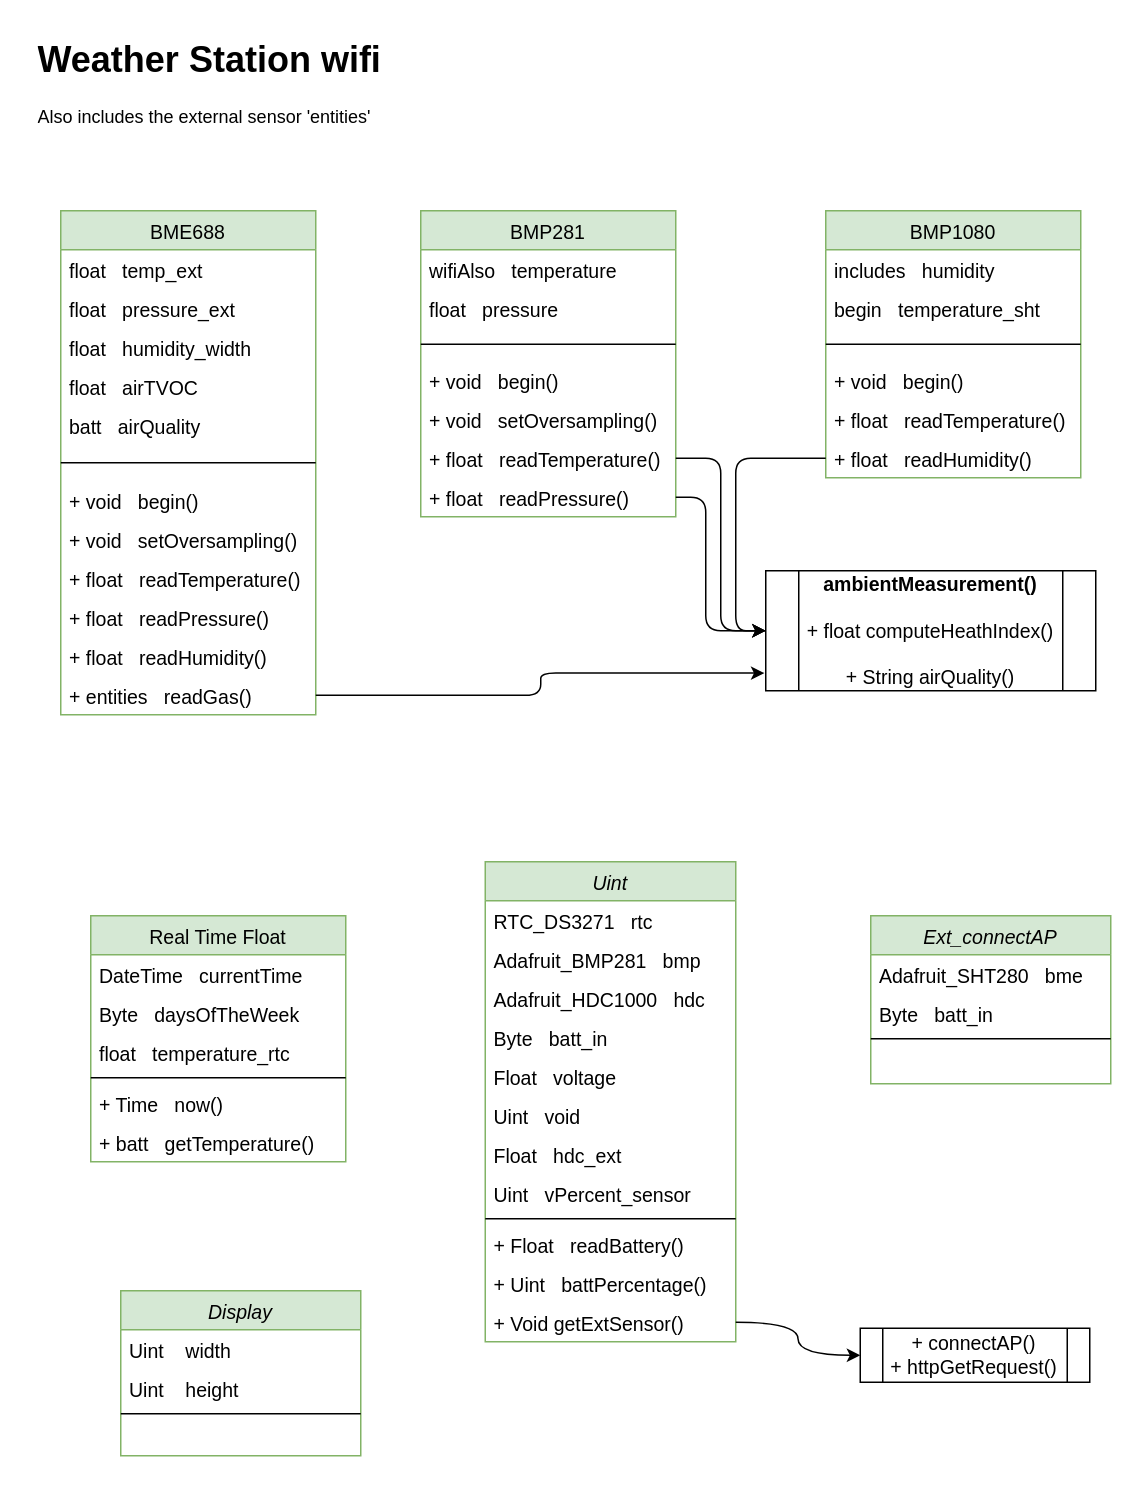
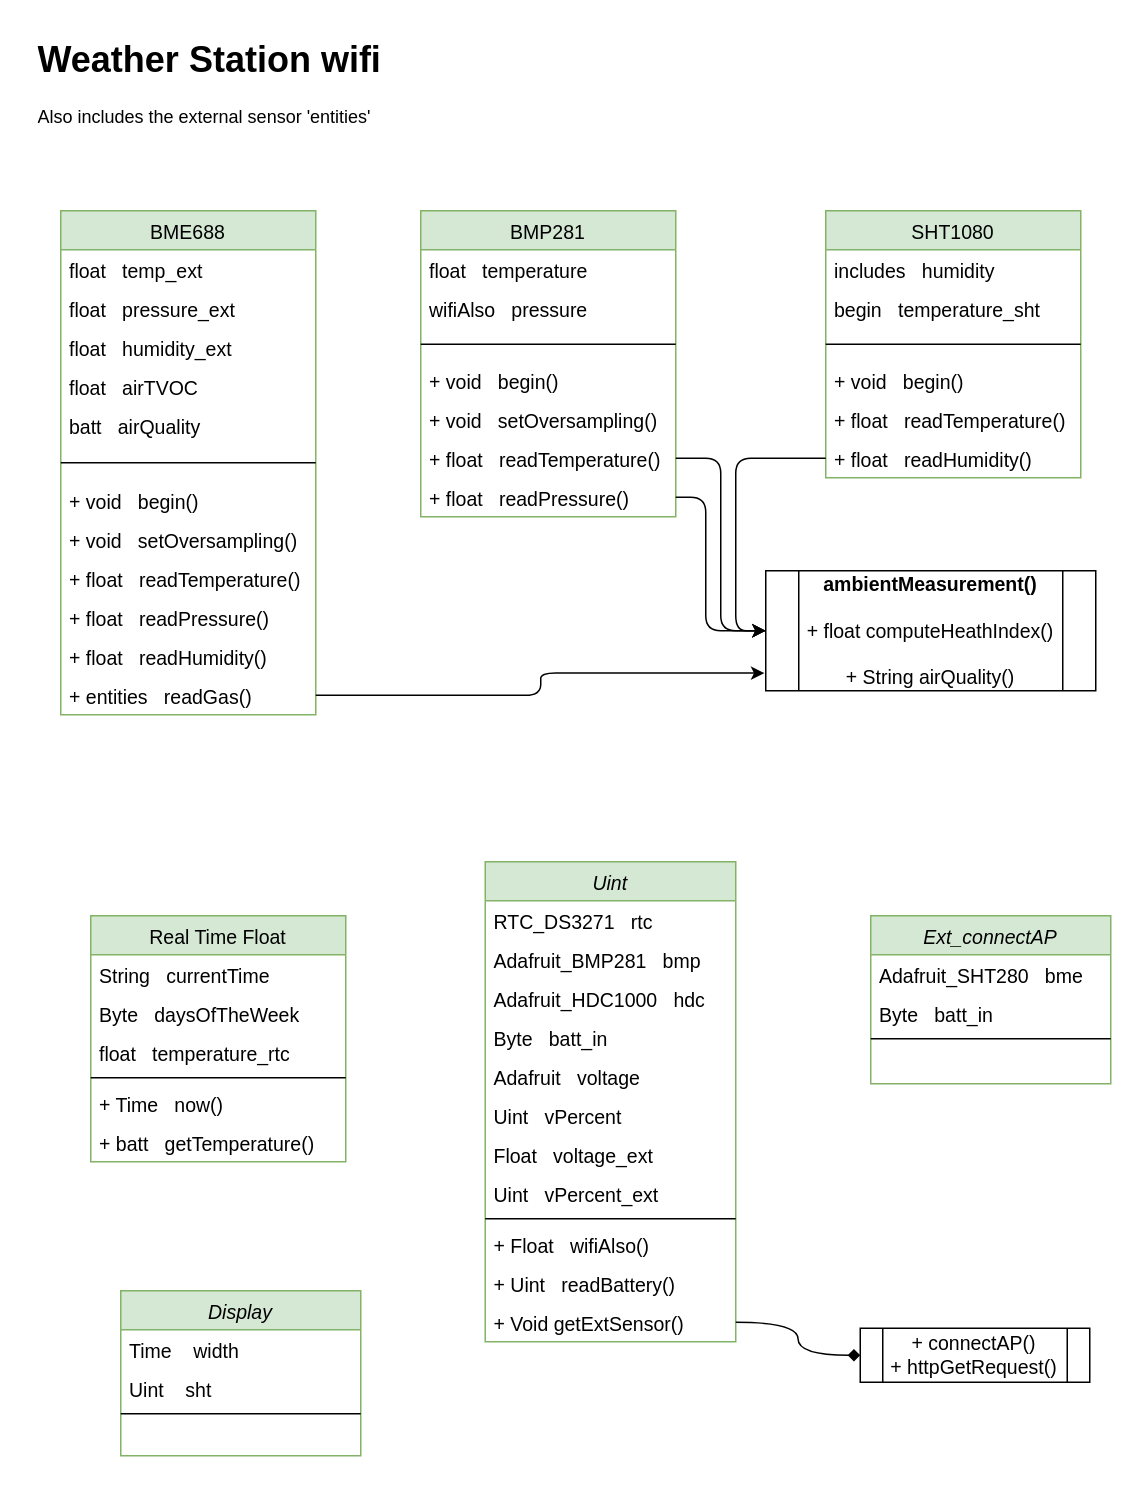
node "BMP1080": label "BMP1080" -> "SHT1080"
node "wifiAlso temperature": label "wifiAlso temperature" -> "float temperature"
node "float pressure": label "float pressure" -> "wifiAlso pressure"
node "float humidity_width": label "float humidity_width" -> "float humidity_ext"
node "DateTime currentTime": label "DateTime currentTime" -> "String currentTime"
node "Float voltage": label "Float voltage" -> "Adafruit voltage"
node "Uint void": label "Uint void" -> "Uint vPercent"
node "Float hdc_ext": label "Float hdc_ext" -> "Float voltage_ext"
node "Uint vPercent_sensor": label "Uint vPercent_sensor" -> "Uint vPercent_ext"
node "+ Float readBattery()": label "+ Float readBattery()" -> "+ Float wifiAlso()"
node "+ Uint battPercentage()": label "+ Uint battPercentage()" -> "+ Uint readBattery()"
node "Uint width": label "Uint width" -> "Time width"
edge "+ Void getExtSensor()" -> "+ connectAP() + httpGetRequest()": arrowhead classic -> diamond
node "Uint height": label "Uint height" -> "Uint sht"
